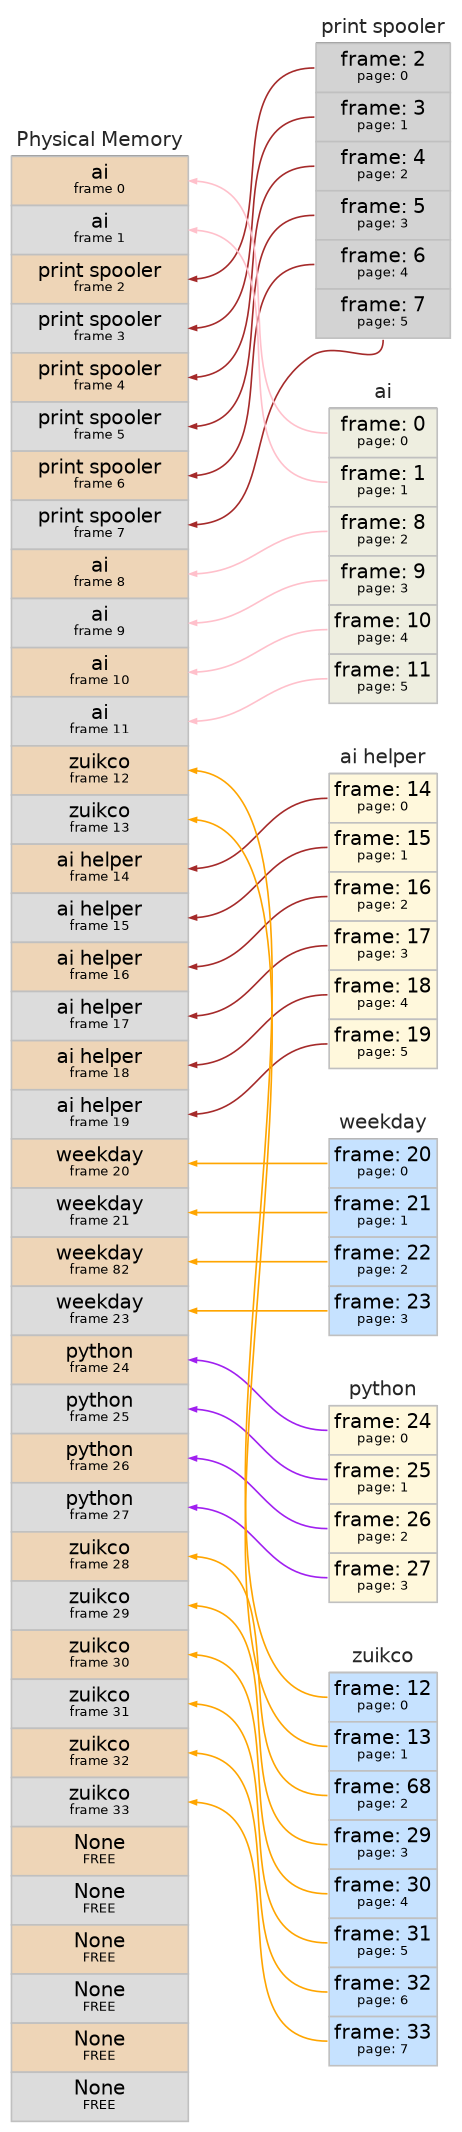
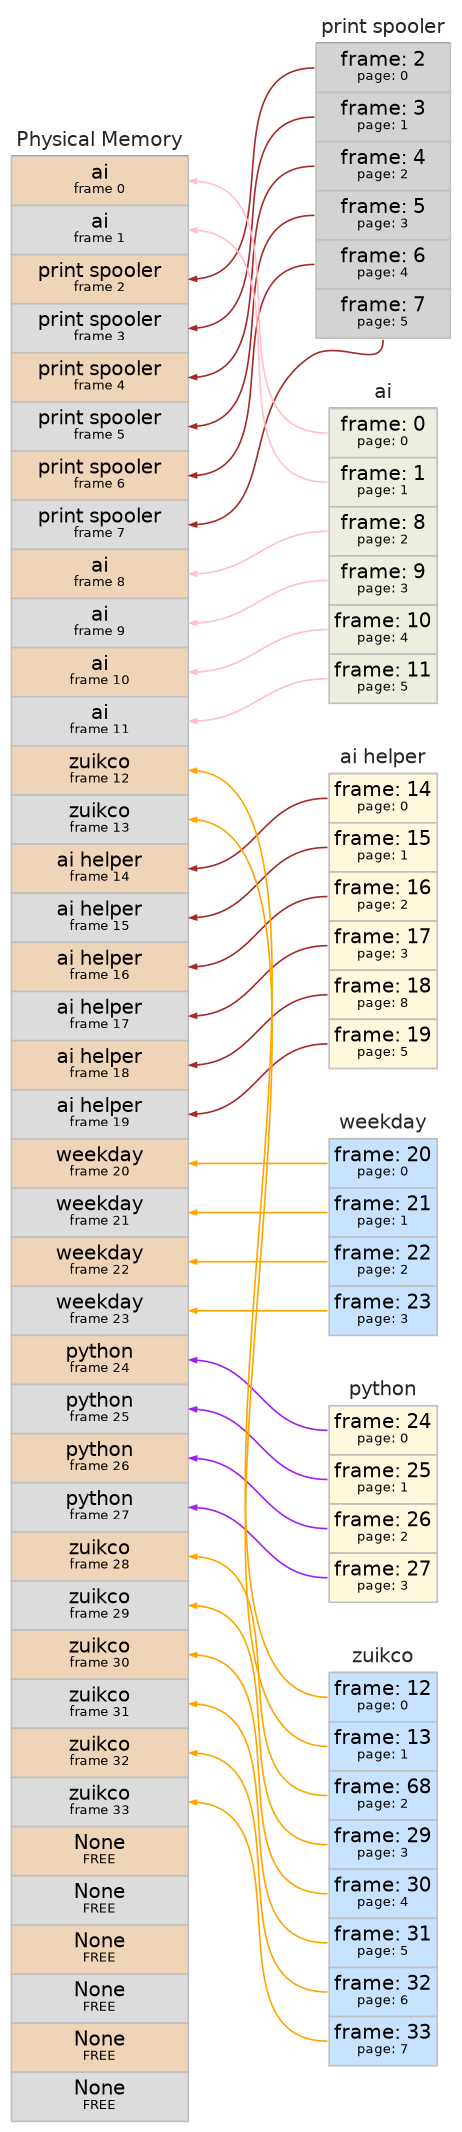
node "ai helper": text "page: 4" -> "page: 8"
node "Physical Memory": text "frame 82" -> "frame 22"
